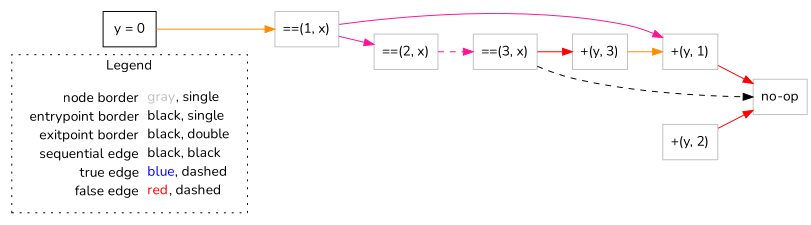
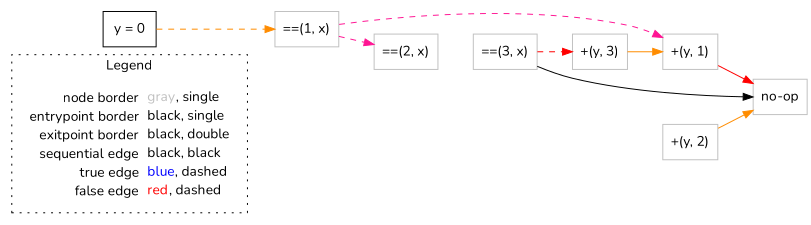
edge "==(1, x)" -> "+(y, 1)": style solid -> dashed
edge "y = 0" -> "==(1, x)": style solid -> dashed
edge "==(1, x)" -> "==(2, x)": style solid -> dashed
edge "==(2, x)" -> "==(3, x)": removed
edge "==(3, x)" -> "+(y, 3)": style solid -> dashed
edge "==(3, x)" -> "no-op": style dashed -> solid
edge "+(y, 2)" -> "no-op": color red -> darkorange
